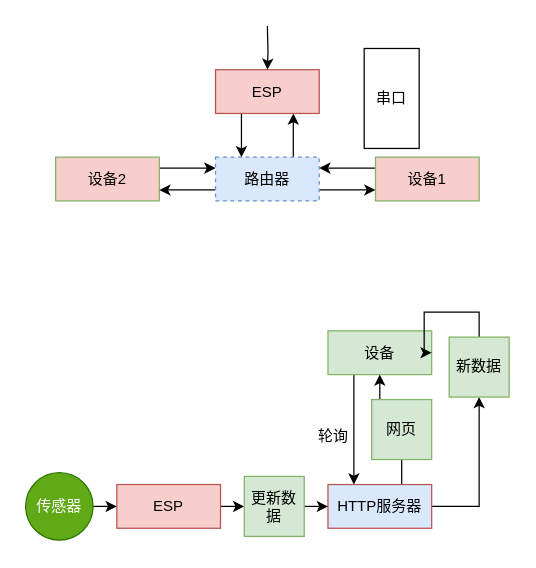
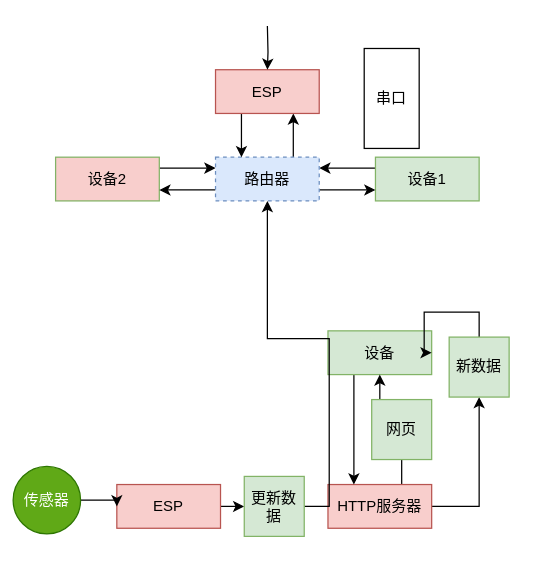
node "设备1": fillcolor #f8cecc -> #d5e8d4
node "轮询": removed
node "传感器": moved (59, 506) -> (47, 500)
edge "更新数据" -> "HTTP服务器": now "更新数据" -> "路由器"
node "HTTP服务器": fillcolor #dae8fc -> #f8cecc
